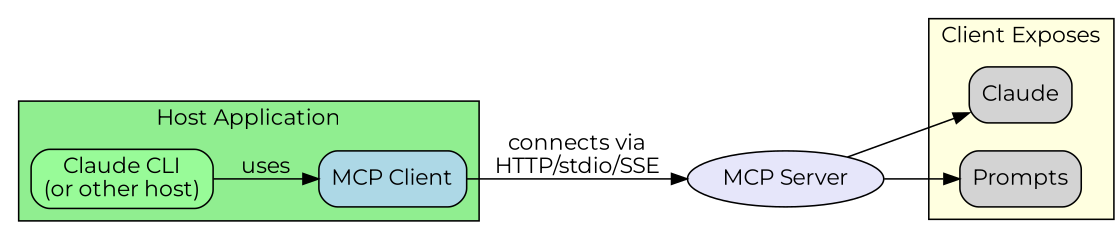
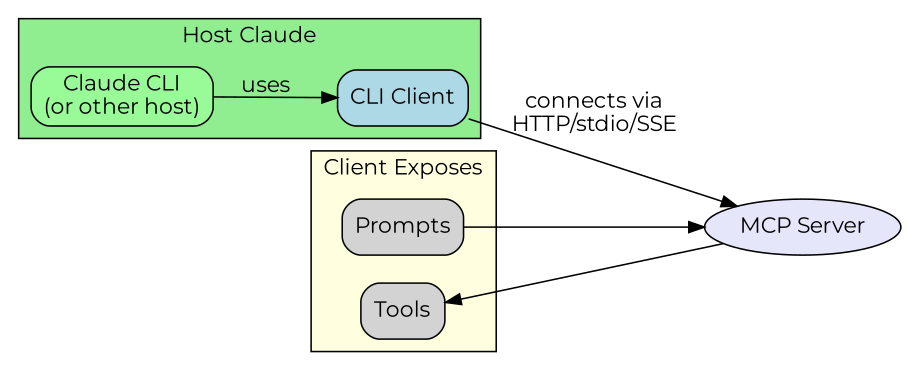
node "Claude": label "Claude" -> "Tools"
cluster "Host Application": label "Host Application" -> "Host Claude"
node "MCP Client": label "MCP Client" -> "CLI Client"
edge "MCP Server" -> "Prompts": reversed
